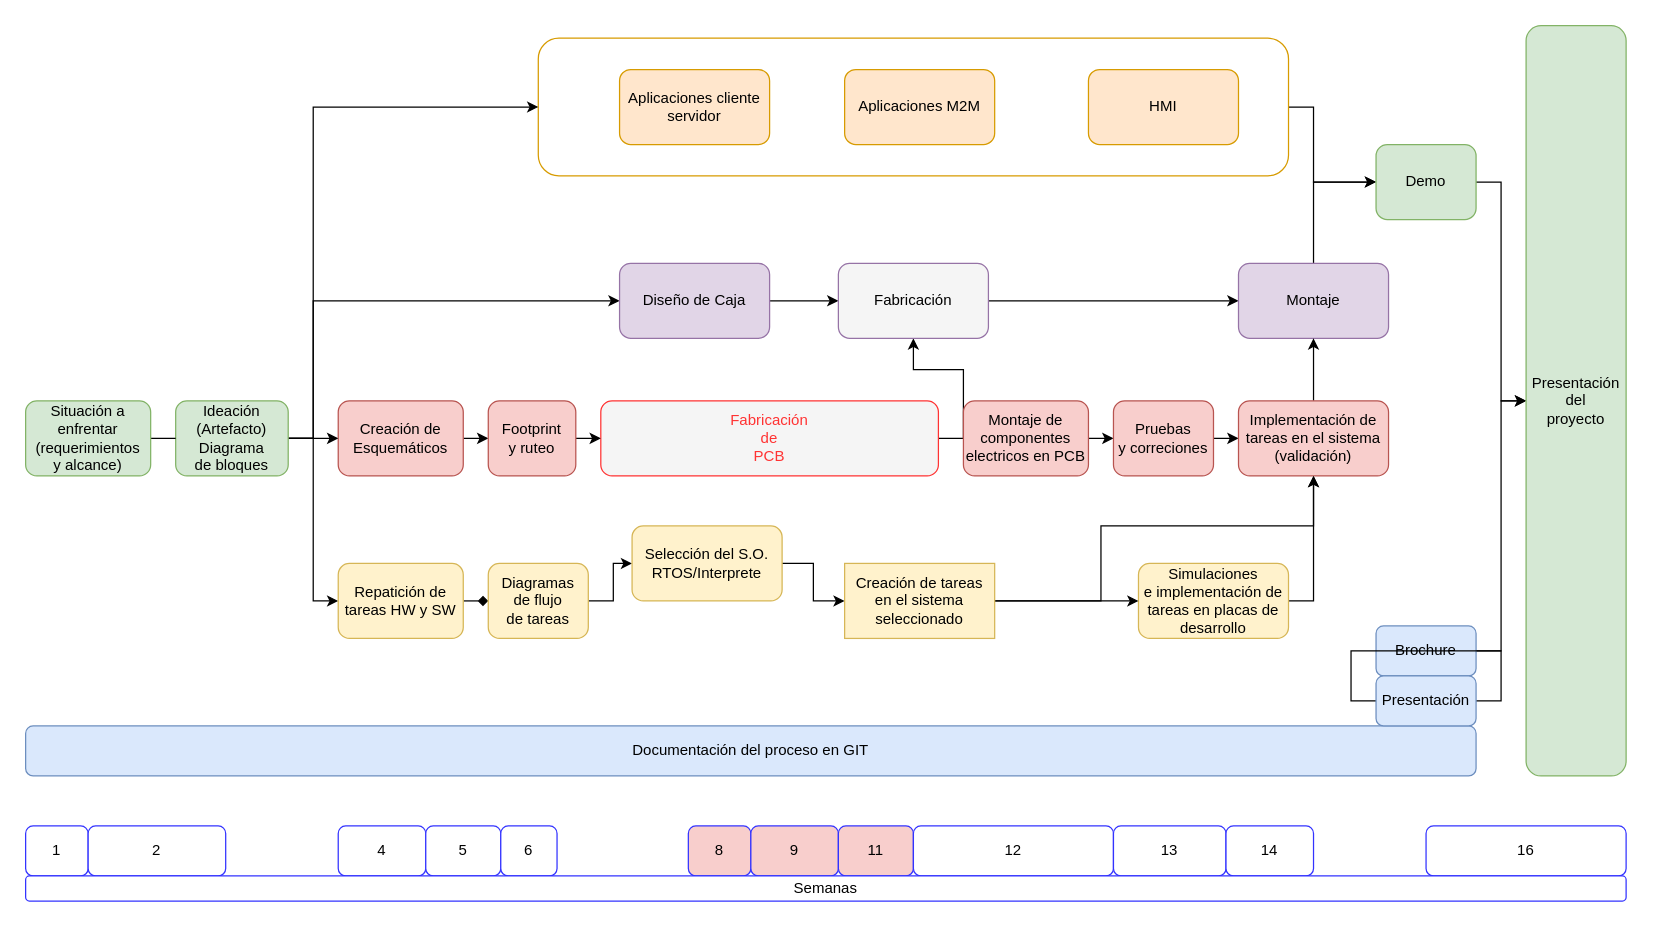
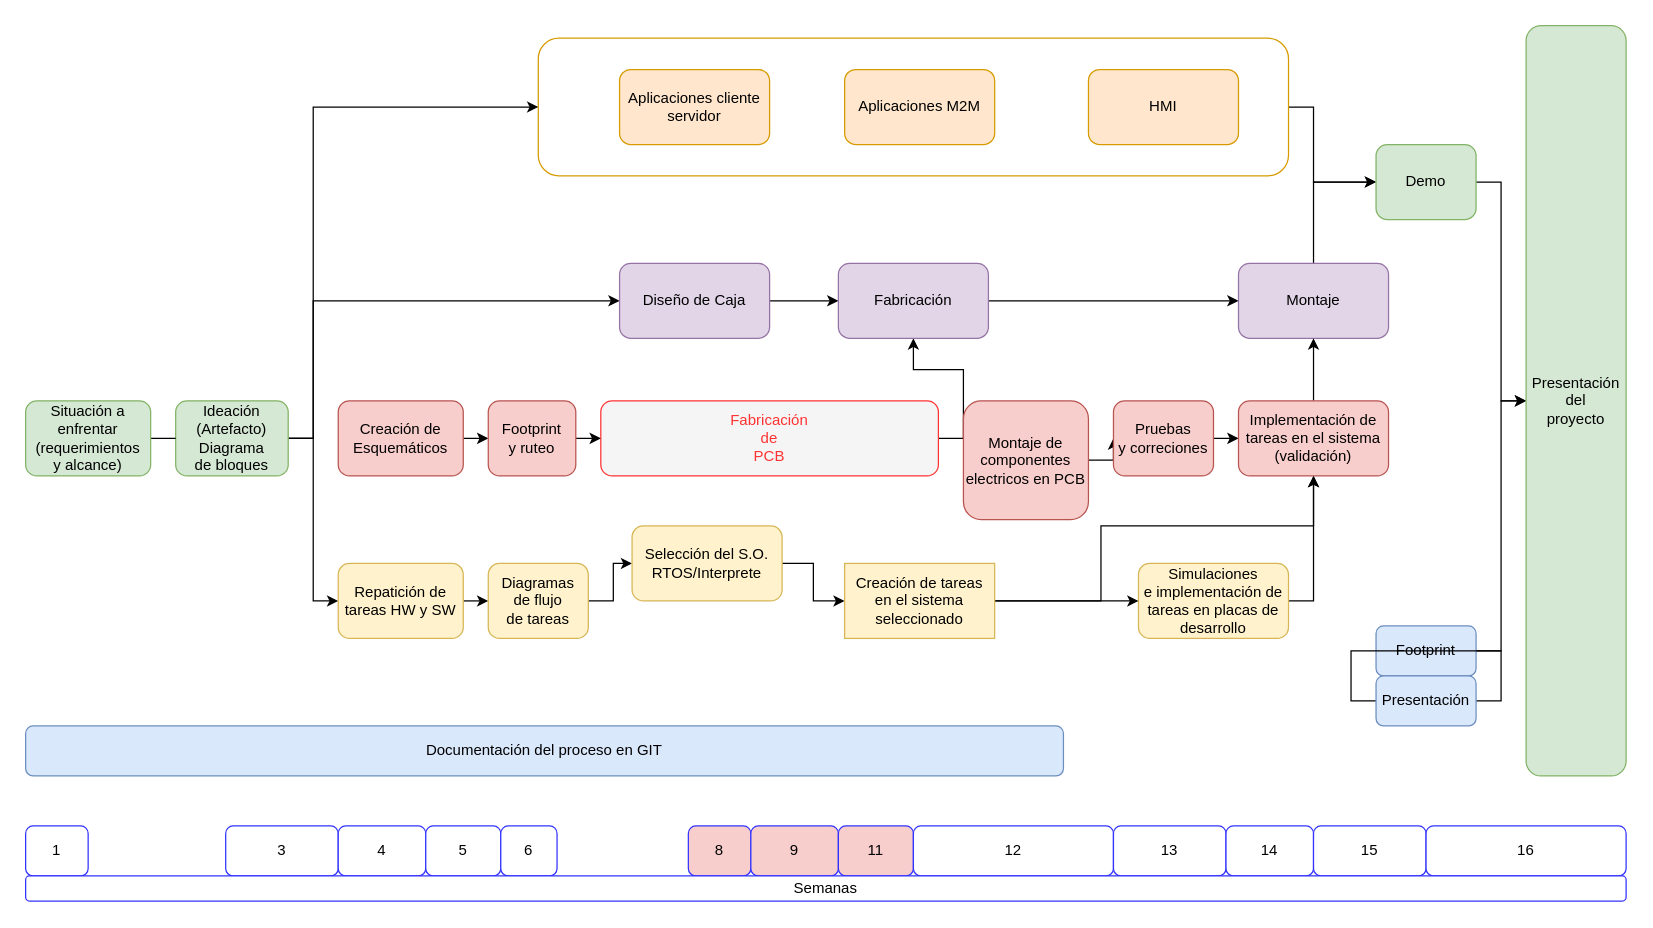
node "Fabricación": fillcolor #f5f5f5 -> #e1d5e7
edge "Ideación (Artefacto) Diagrama de bloques" -> "Creación de Esquemáticos": removed
node "Montaje de componentes electricos en PCB": size 125x75 -> 125x119
edge "Repatición de tareas HW y SW" -> "Diagramas de flujo de tareas": arrowhead diamond -> classic
node "Brochure": label "Brochure" -> "Footprint"
node "Documentación del proceso en GIT": size 1450x50 -> 1038x50
node "2": removed
node "3": added
node "15": added
